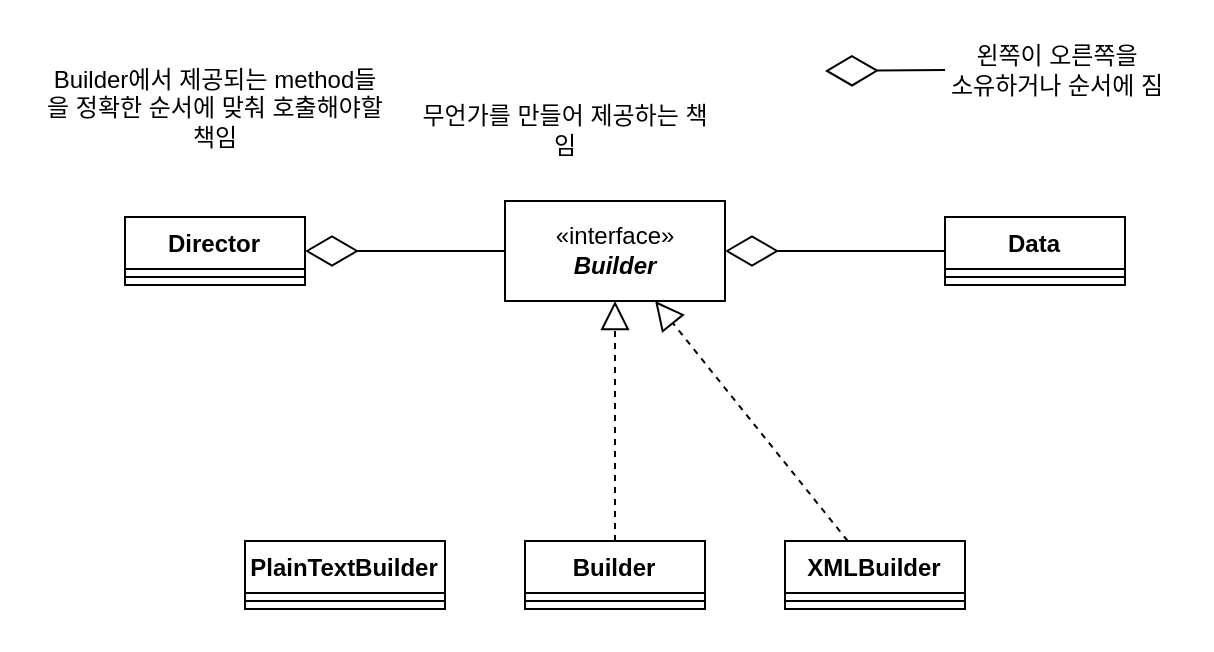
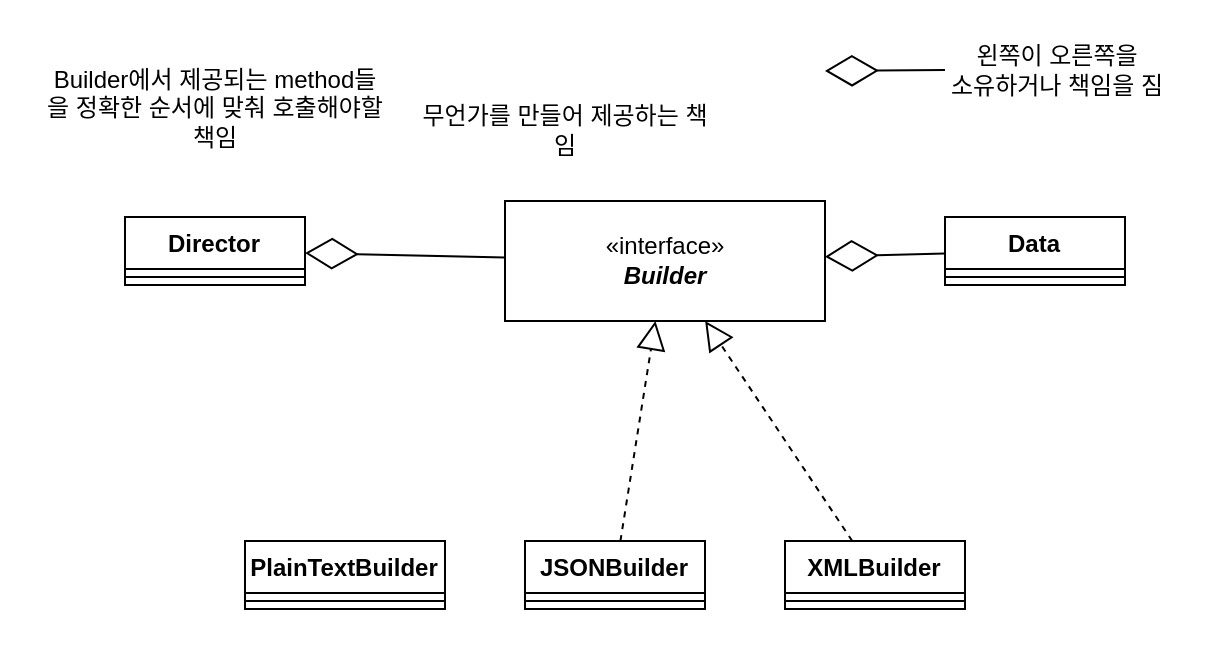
node "왼쪽이 오른쪽을 소유하거나 순서에 짐": label "왼쪽이 오른쪽을 소유하거나 순서에 짐" -> "왼쪽이 오른쪽을 소유하거나 책임을 짐"
node "«interface» Builder": size 220x100 -> 320x120
node "Builder": label "Builder" -> "JSONBuilder"
